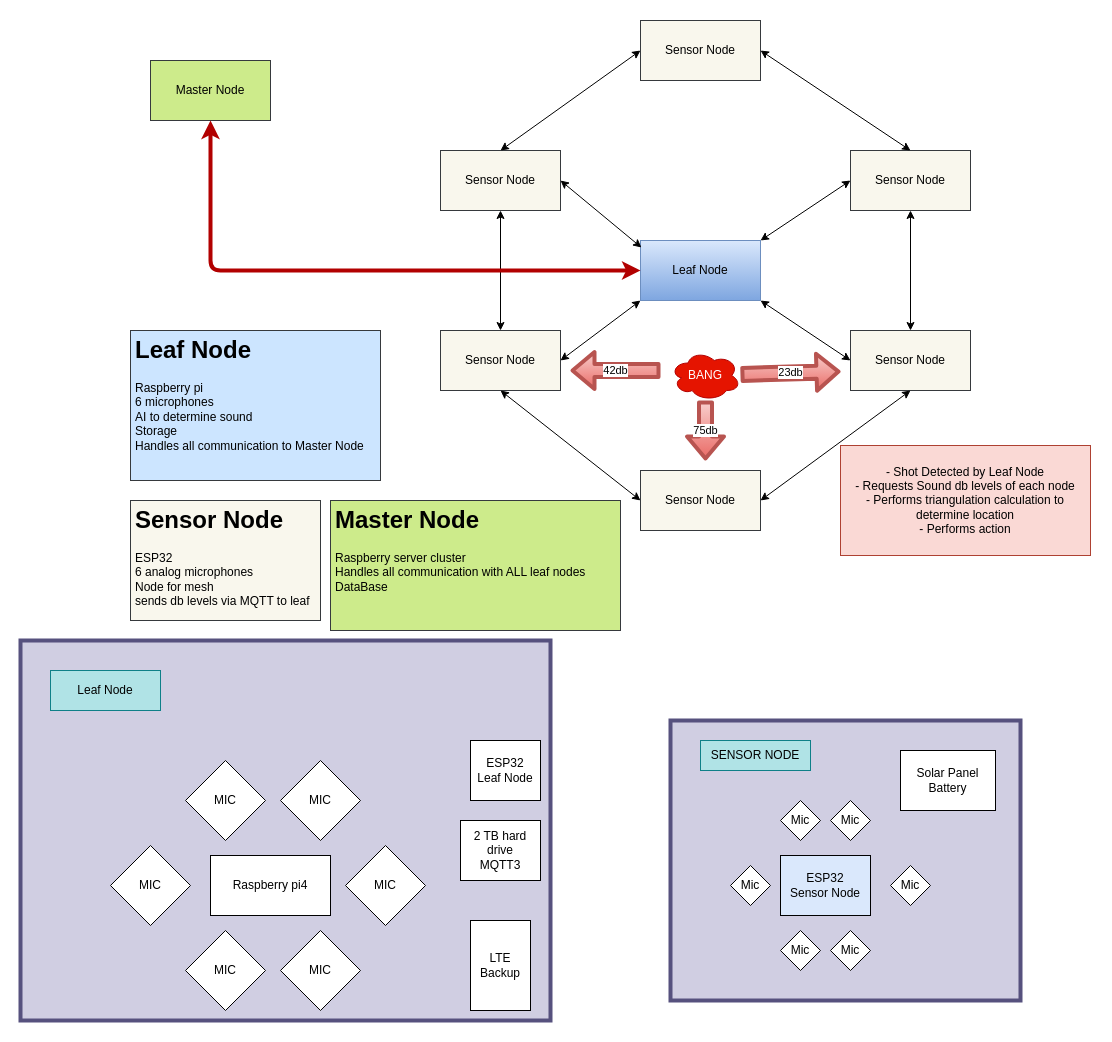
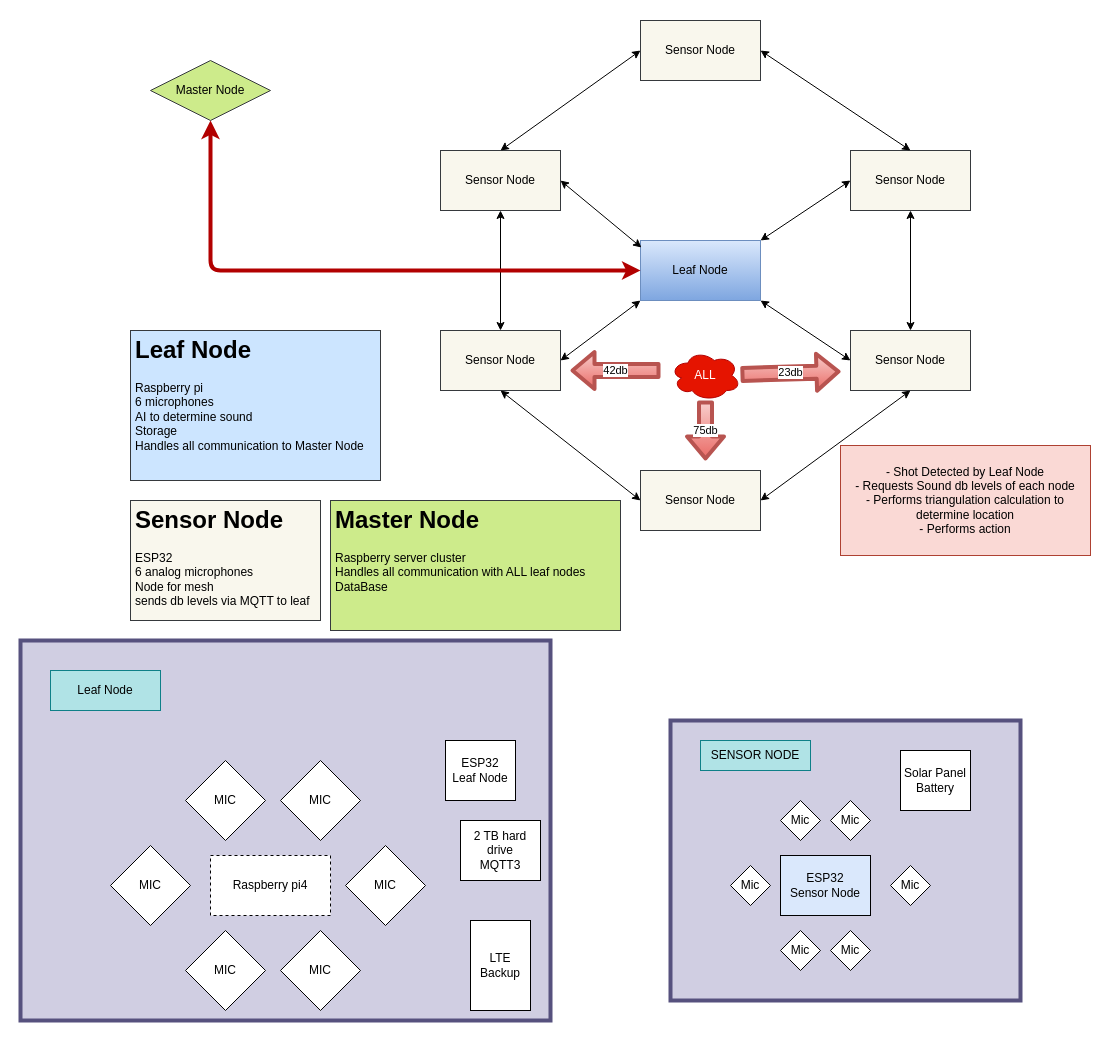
node "Master Node": shape rectangle -> diamond
node "BANG": label "BANG" -> "ALL"
node "ESP32 Leaf Node": moved (506, 771) -> (481, 771)
node "Solar Panel Battery": size 95x60 -> 70x60
node "Raspberry pi4": style solid -> dashed
